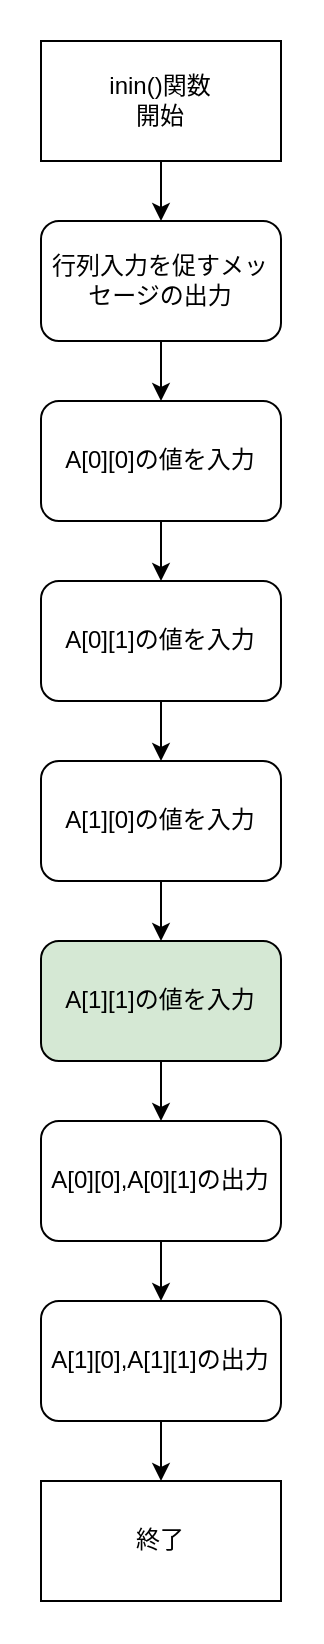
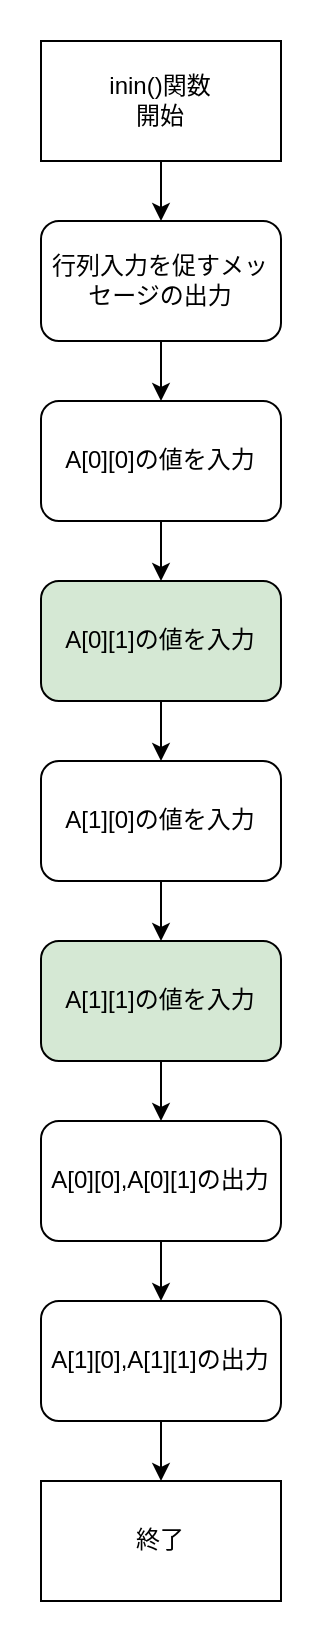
node "A[0][1]の値を入力": fillcolor #ffffff -> #d5e8d4
